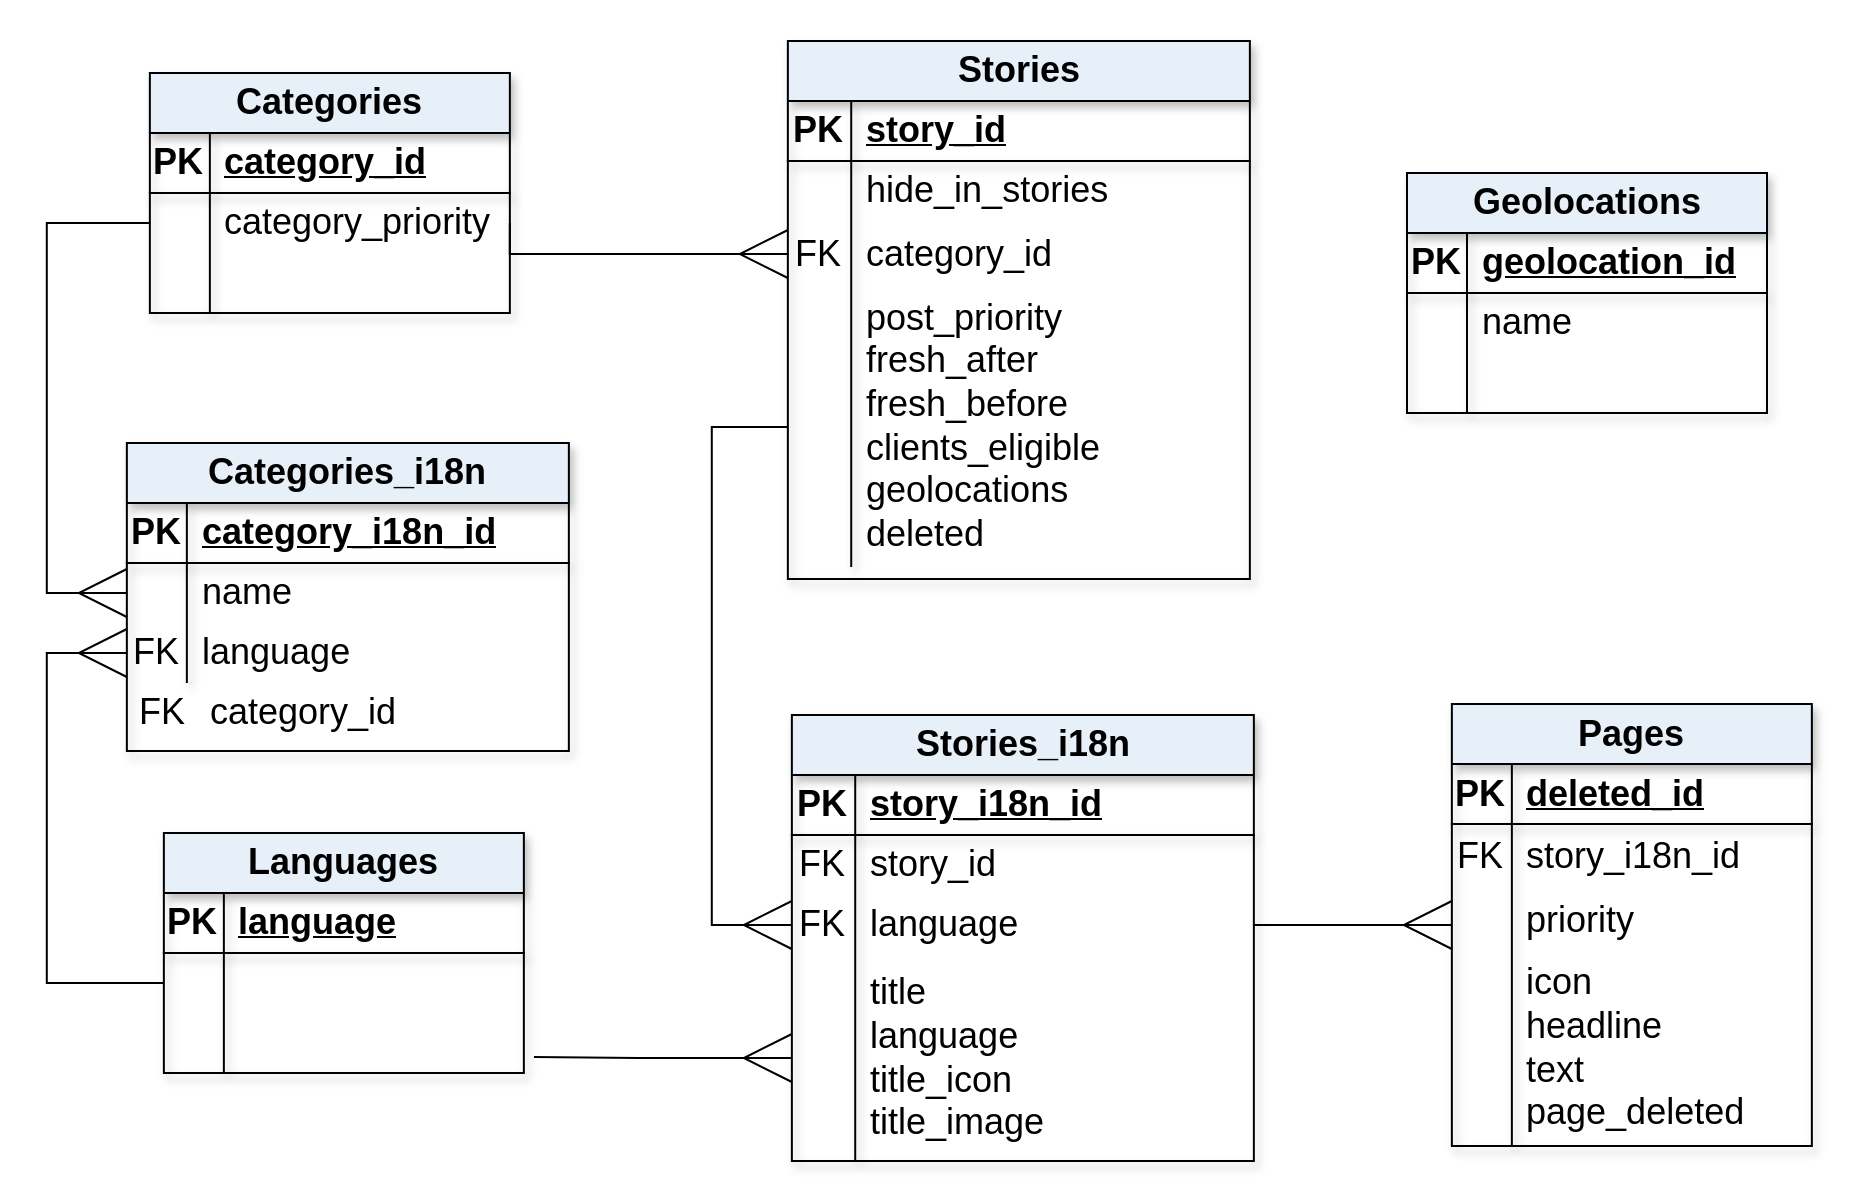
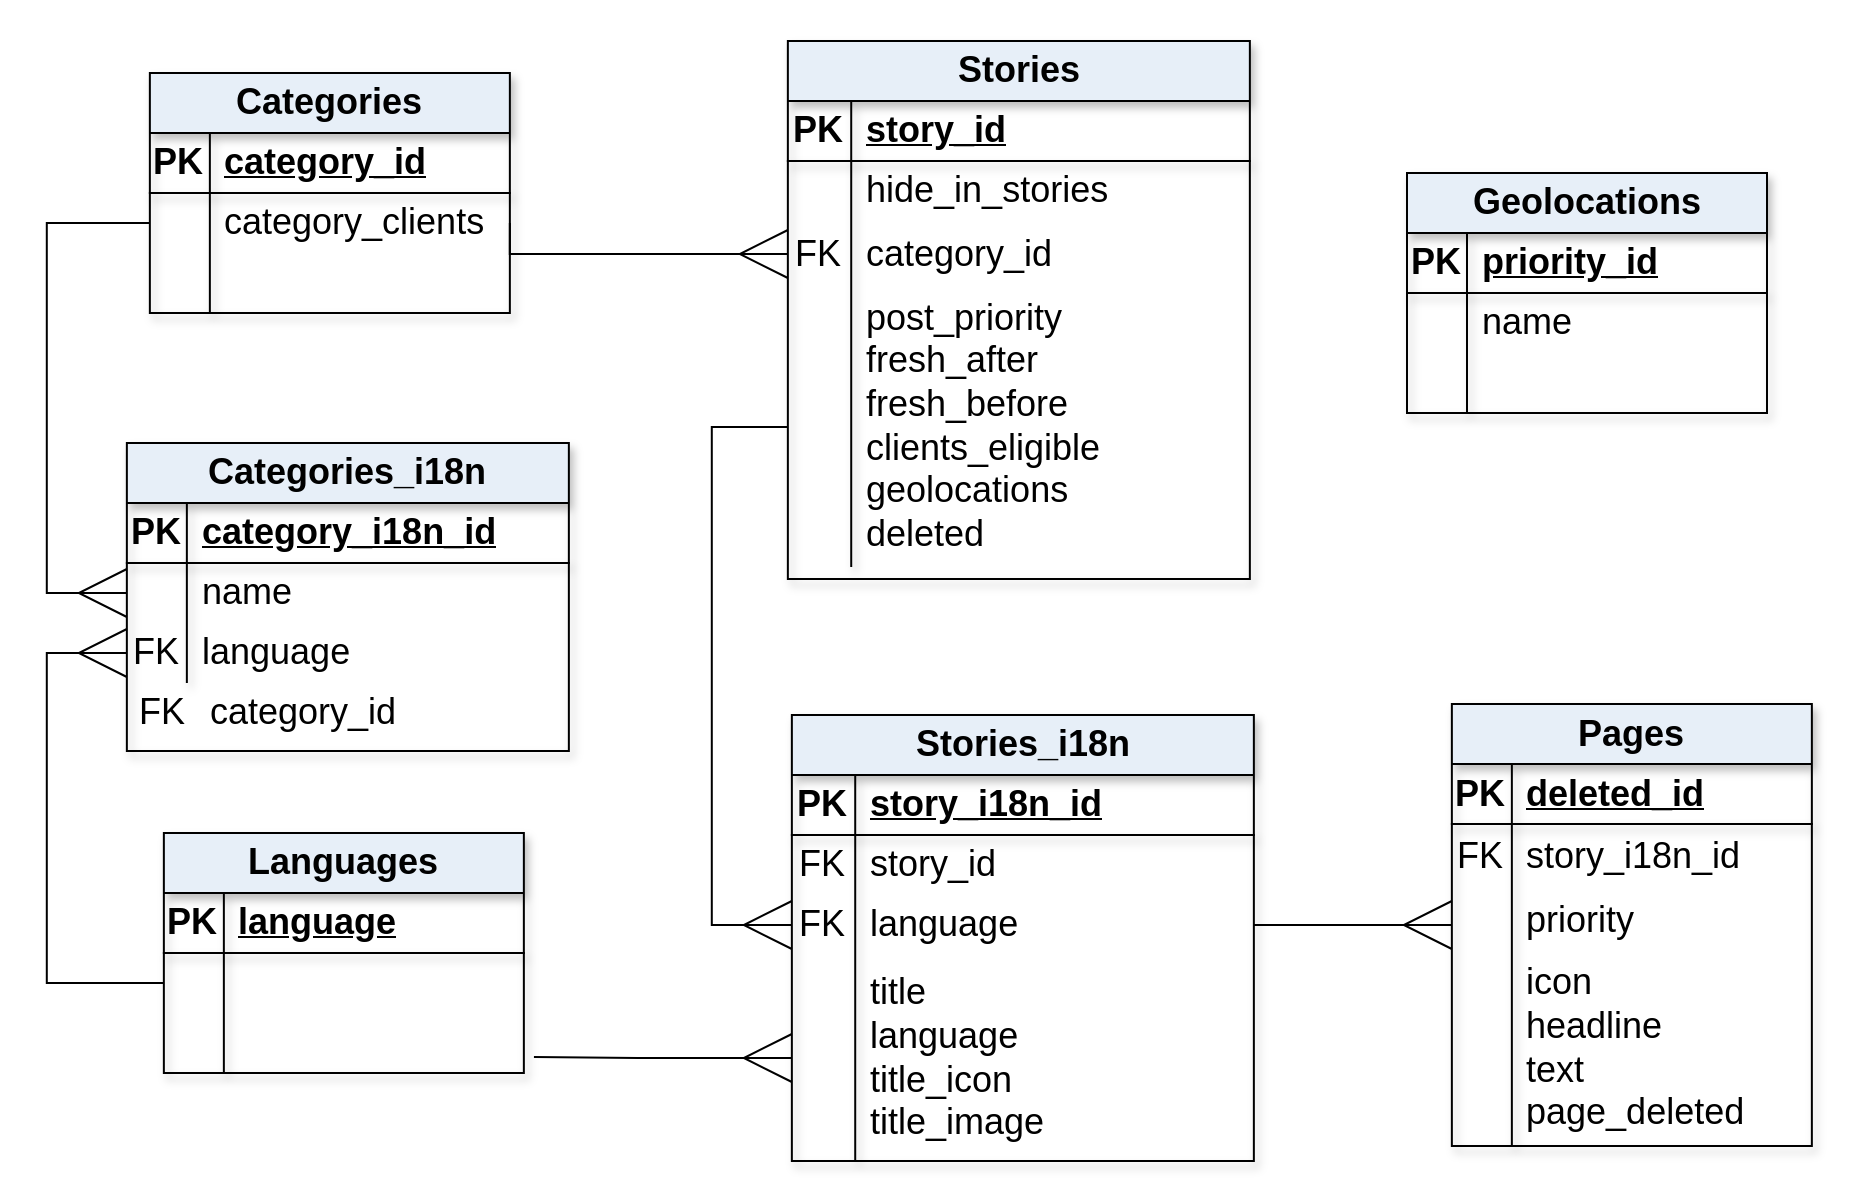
node "category_priority": label "category_priority" -> "category_clients"
node "geolocation_id": label "geolocation_id" -> "priority_id"
